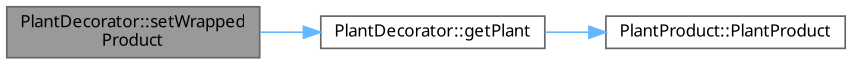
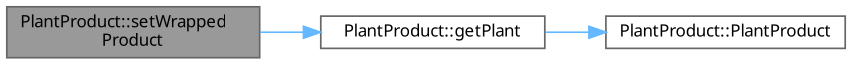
node "PlantDecorator::setWrapped Product": label "PlantDecorator::setWrapped Product" -> "PlantProduct::setWrapped Product"
node "PlantDecorator::getPlant": label "PlantDecorator::getPlant" -> "PlantProduct::getPlant"
